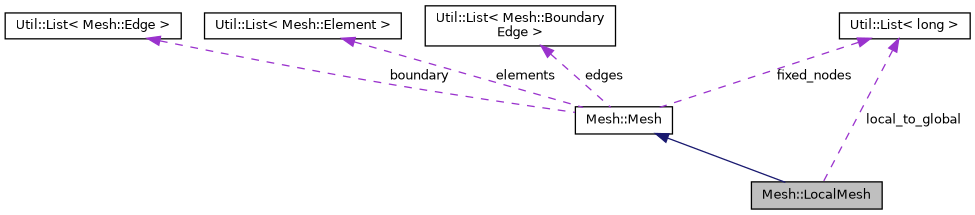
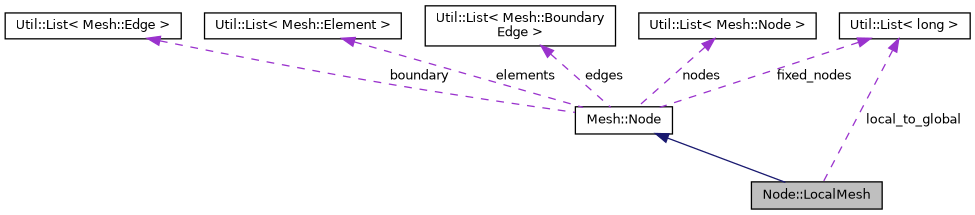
node "Util::List< Mesh::Node >": added
node "Mesh::Mesh": label "Mesh::Mesh" -> "Mesh::Node"
node "Mesh::LocalMesh": label "Mesh::LocalMesh" -> "Node::LocalMesh"
